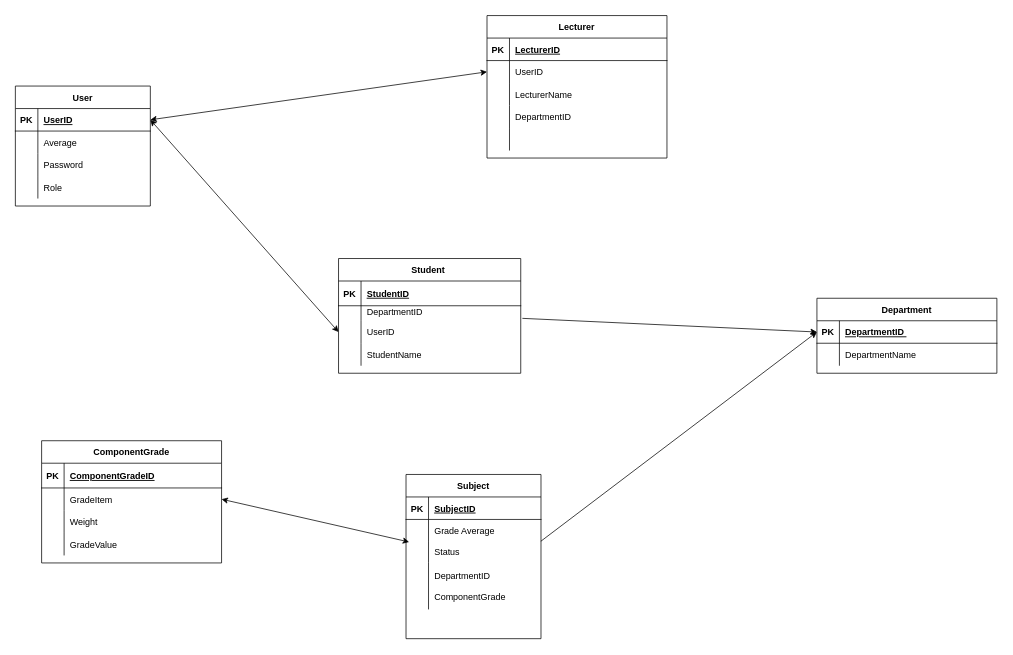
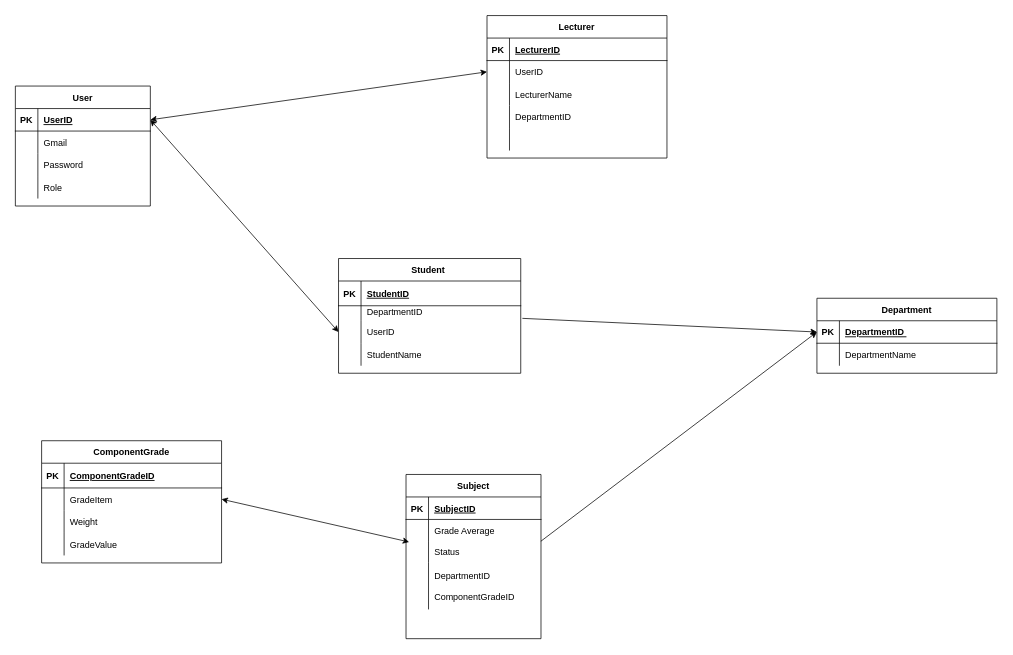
node "Average": label "Average" -> "Gmail"
node "DepartmentID ComponentGrade": label "DepartmentID ComponentGrade" -> "DepartmentID ComponentGradeID"
